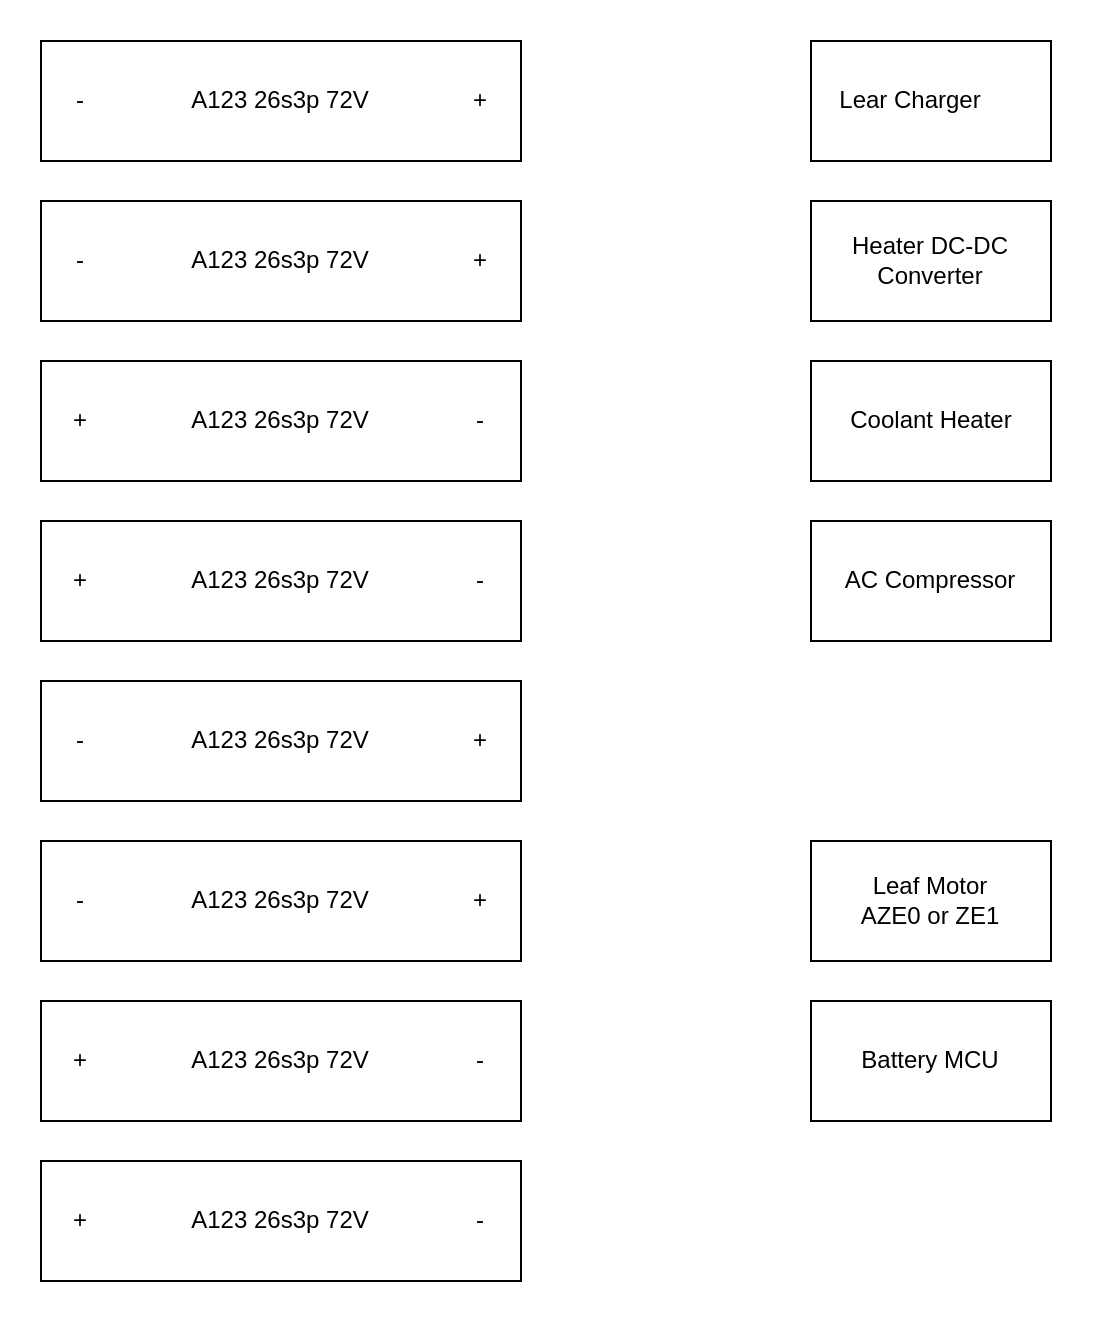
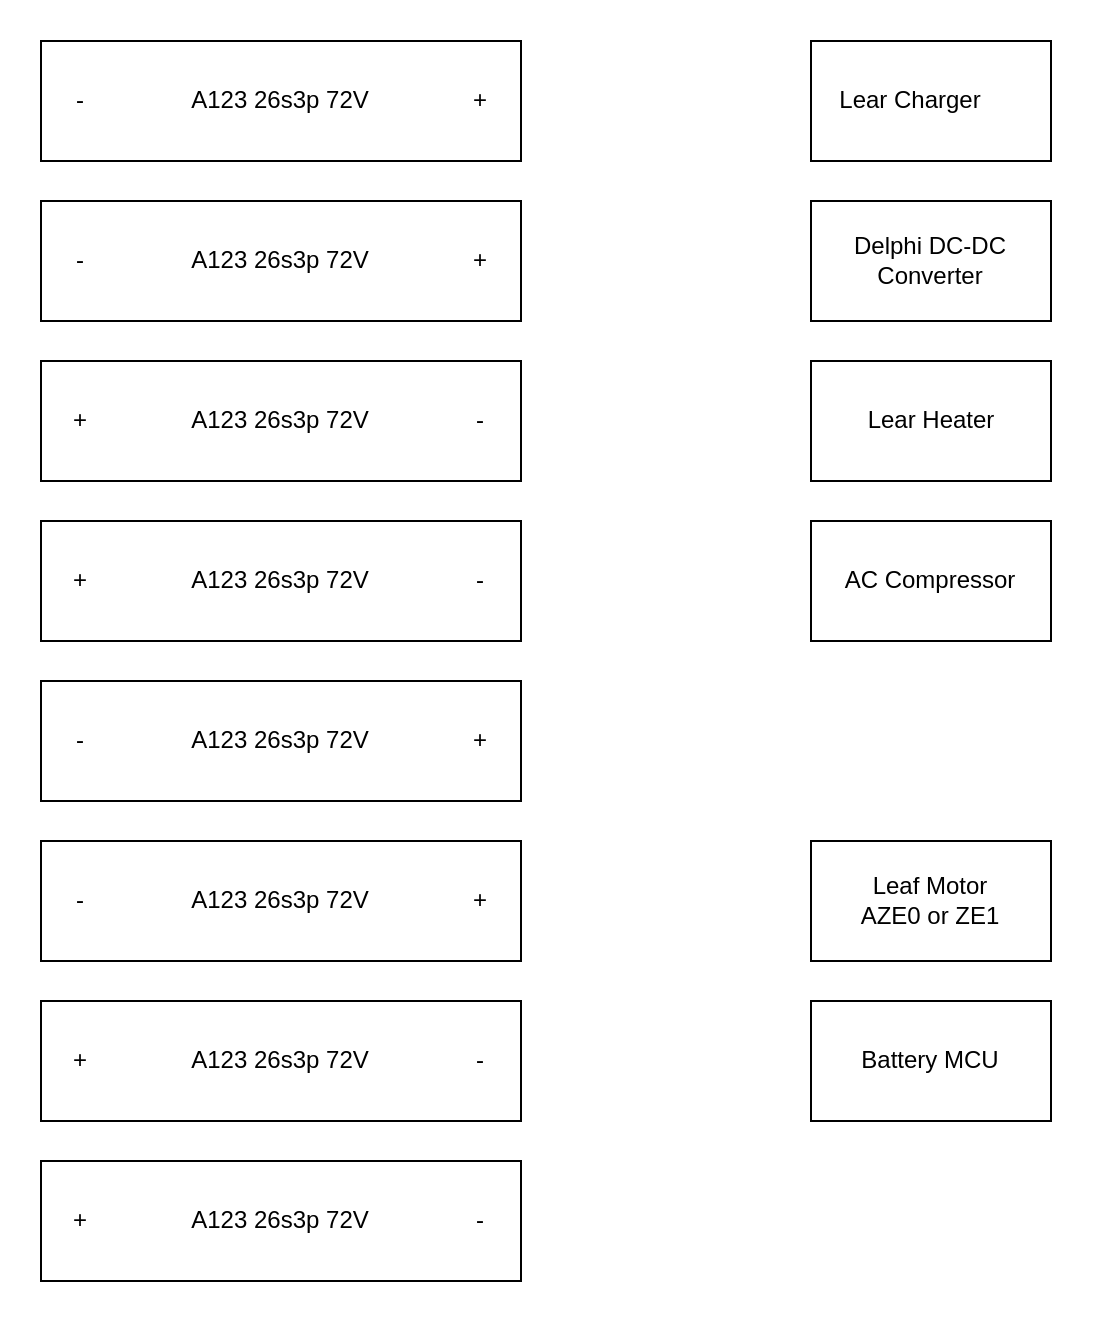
node "Heater DC-DC Converter": label "Heater DC-DC Converter" -> "Delphi DC-DC Converter"
node "Coolant Heater": label "Coolant Heater" -> "Lear Heater"
